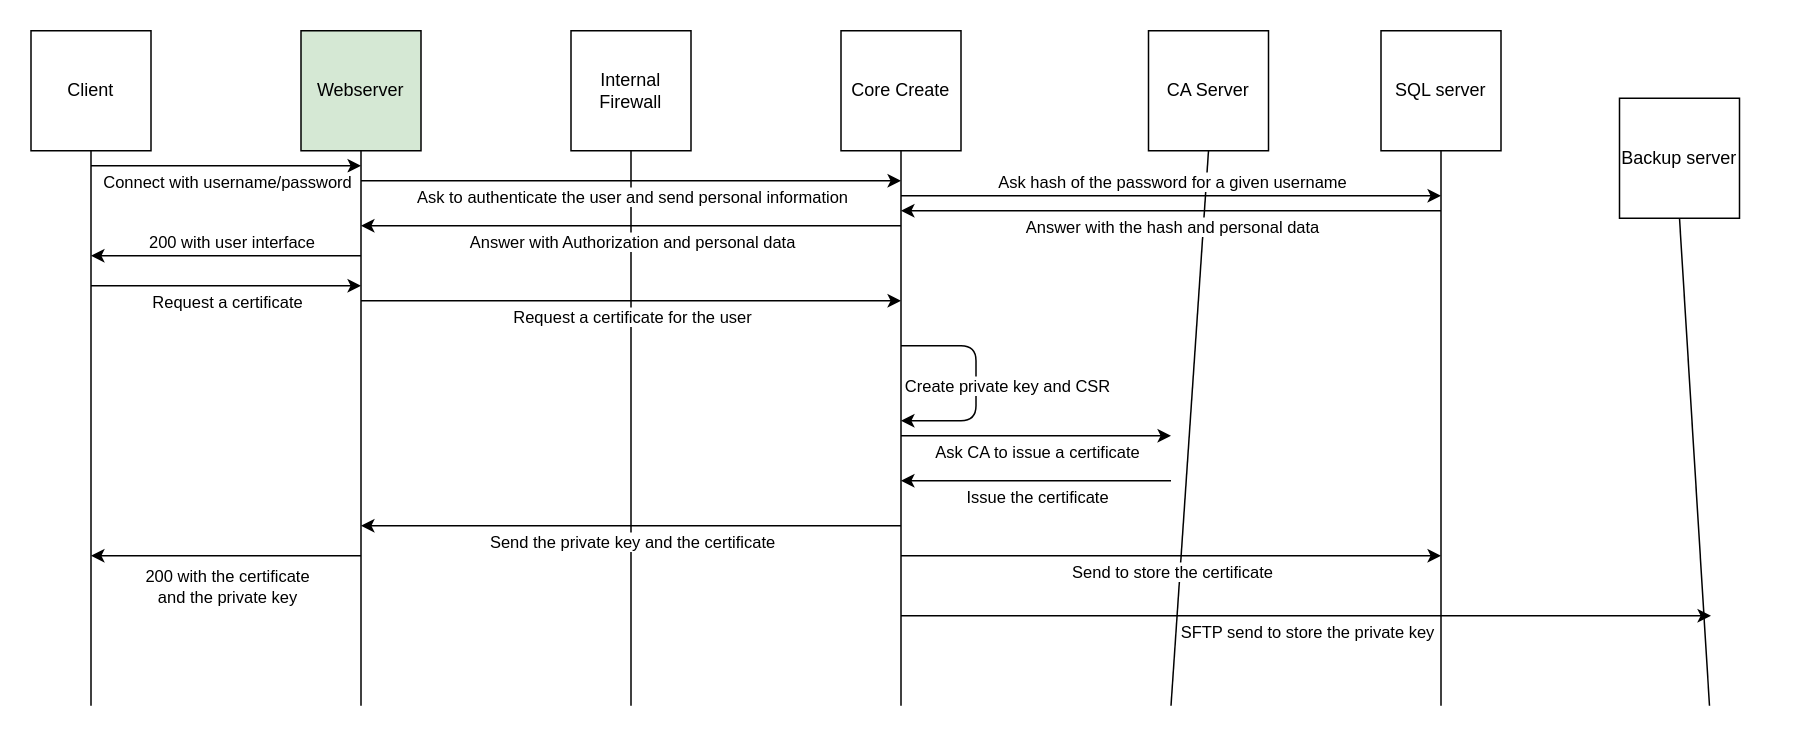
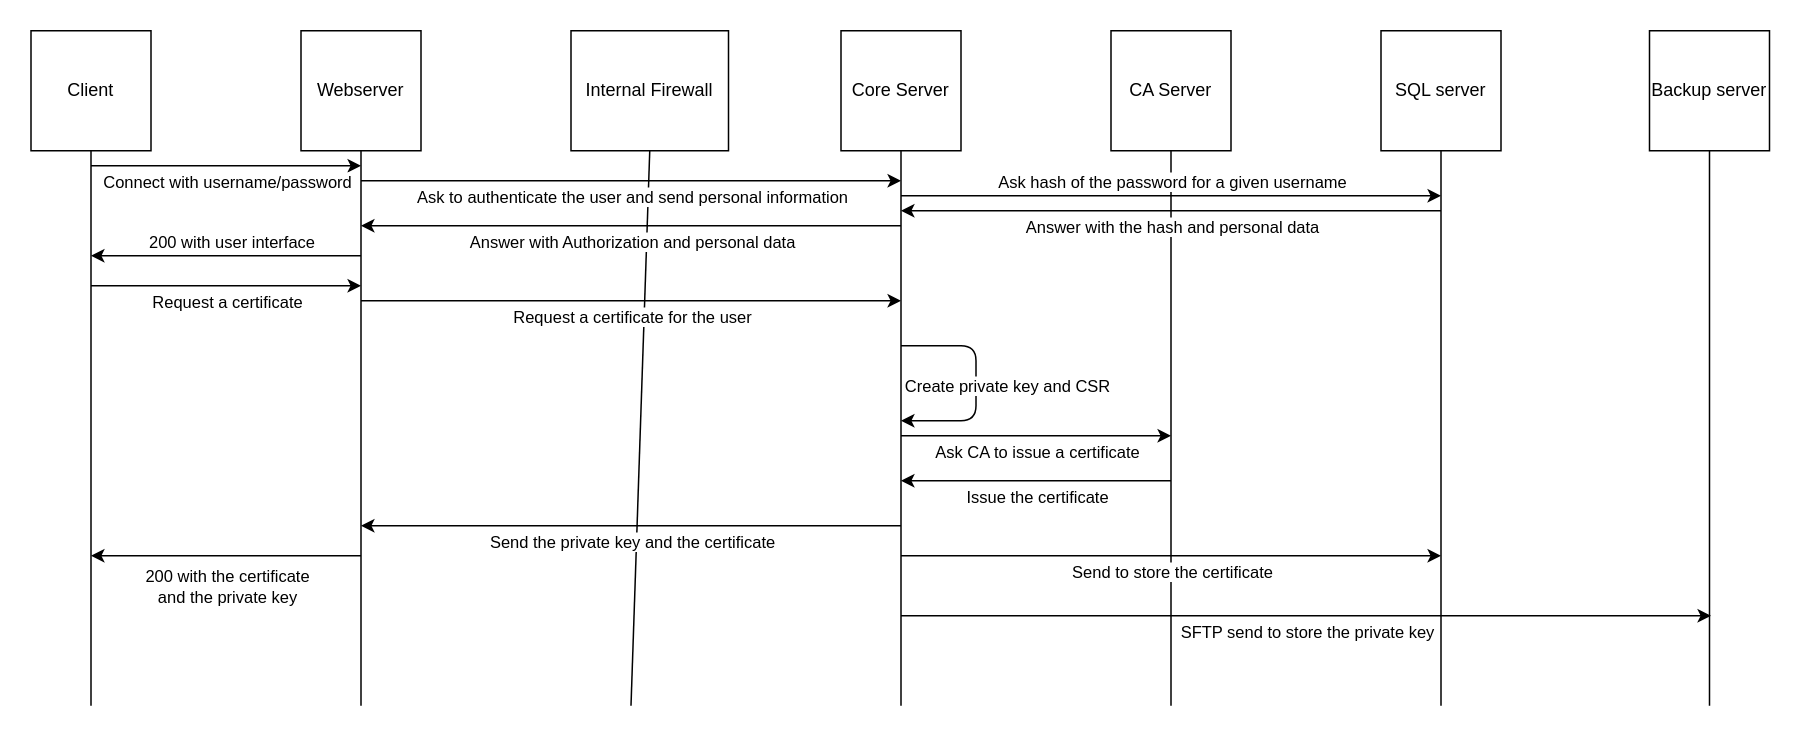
node "Webserver": fillcolor #d5e8d4 -> #ffffff
node "Internal Firewall": size 120x120 -> 158x120
node "Core Create": label "Core Create" -> "Core Server"
node "CA Server": moved (1208, 91) -> (1171, 91)
node "Backup server": moved (1679, 158) -> (1709, 91)
